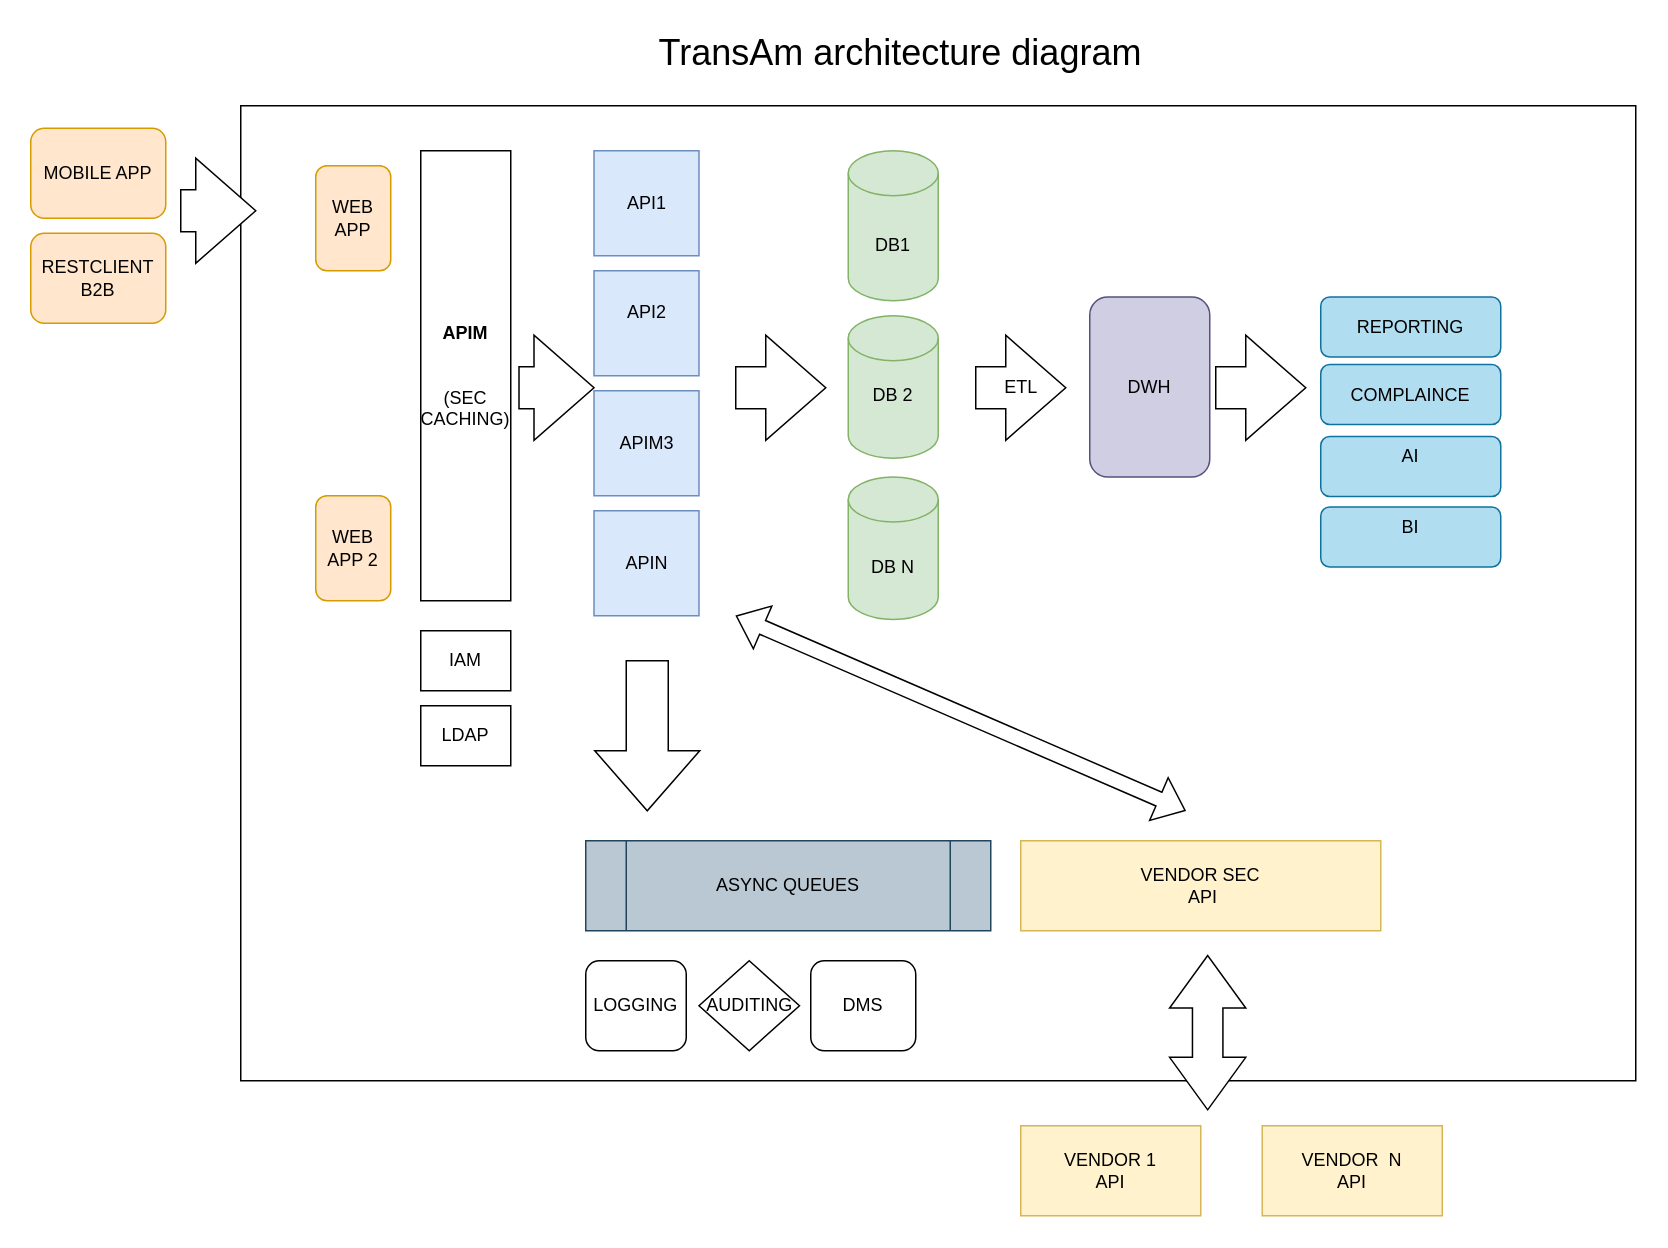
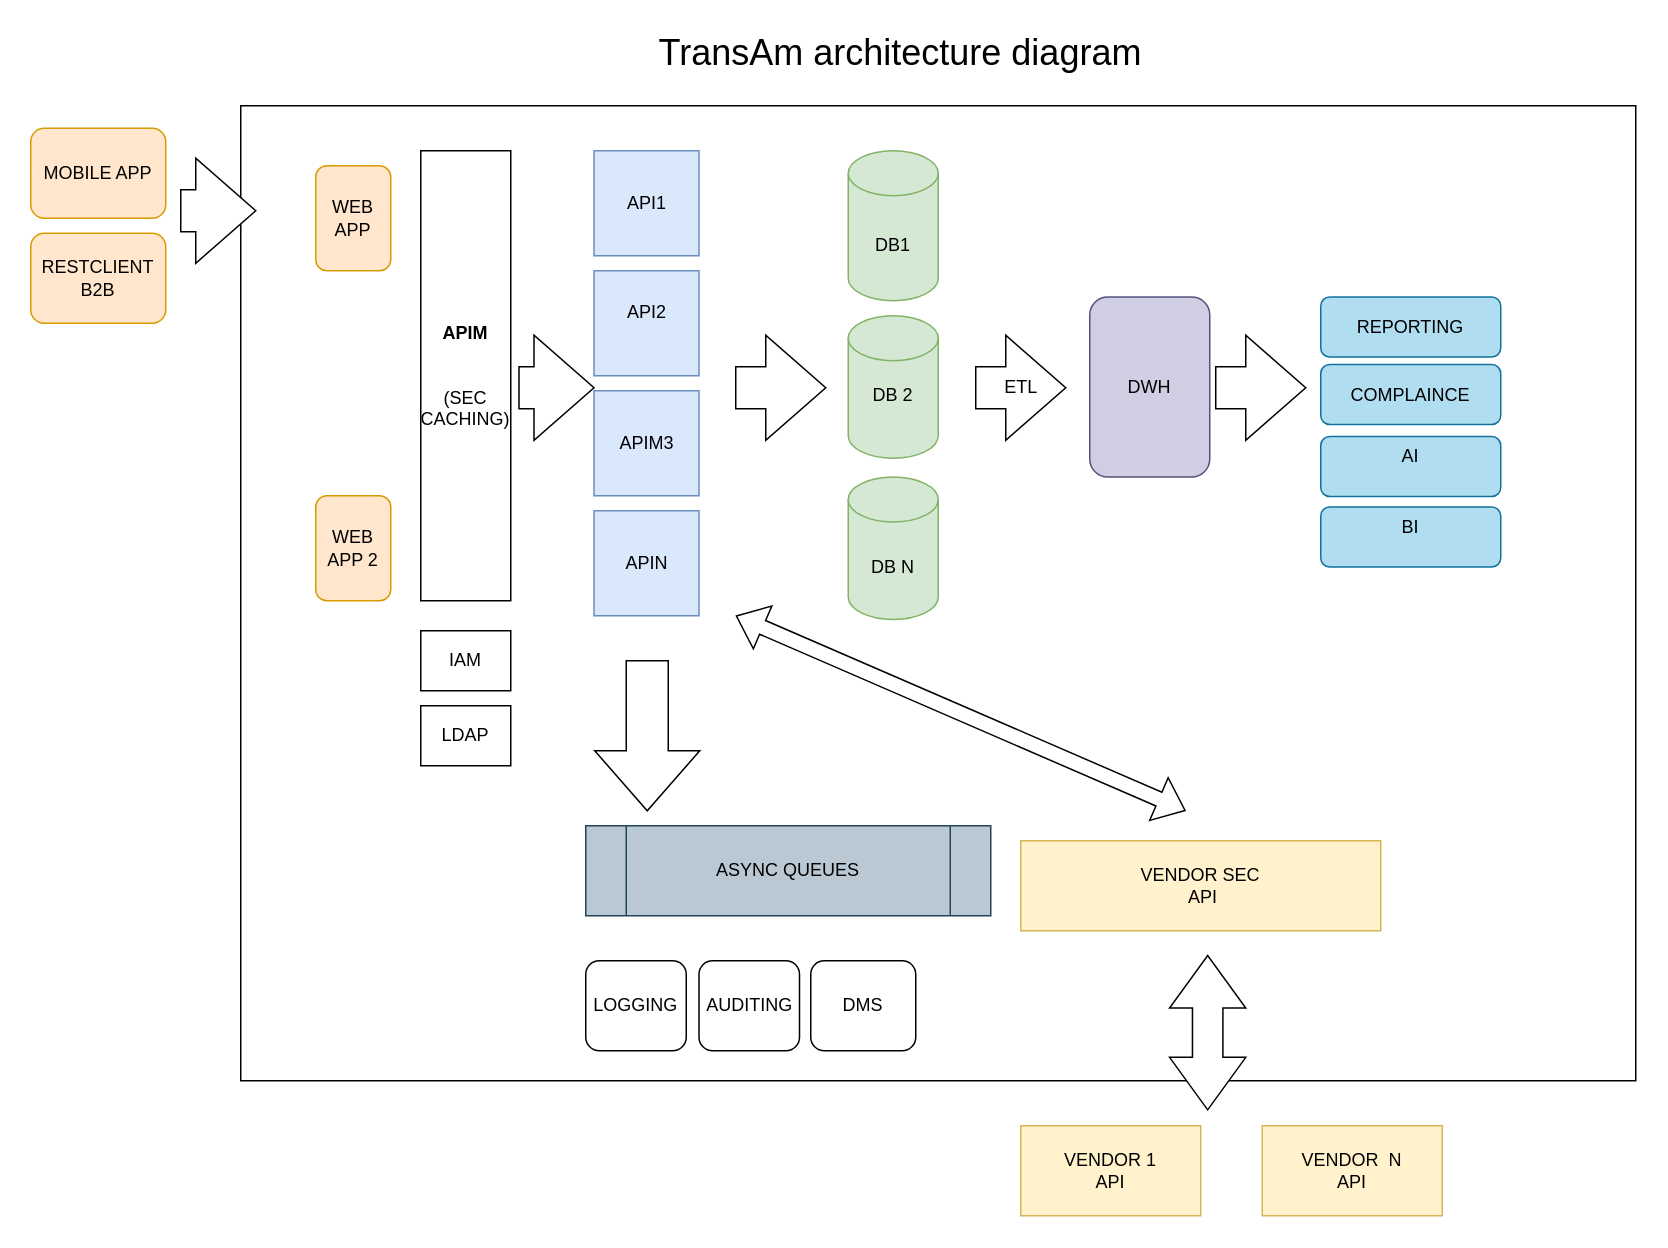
node "ASYNC QUEUES": moved (788, 886) -> (788, 871)
node "AUDITING": shape diamond -> rounded rectangle
